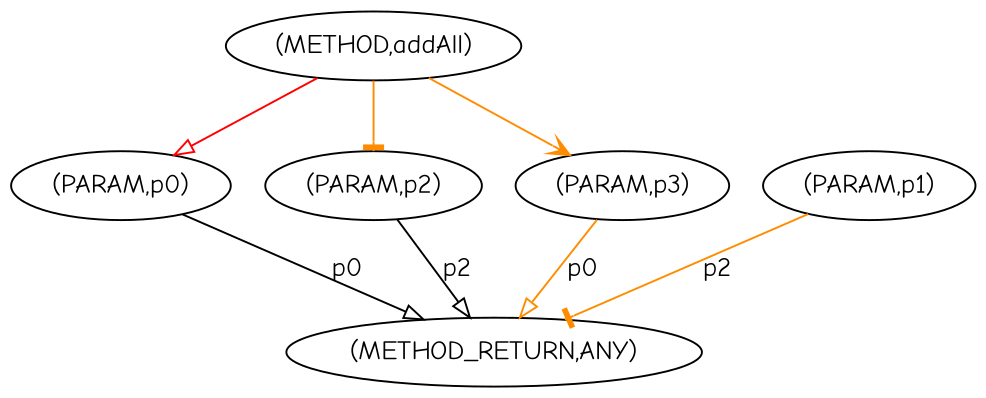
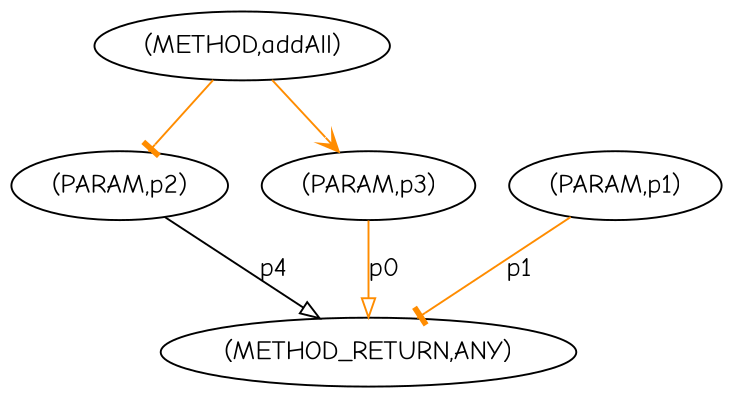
node "(PARAM,p0)": removed
edge "(PARAM,p2)" -> "(METHOD_RETURN,ANY)": label "p2" -> "p4"
edge "(PARAM,p1)" -> "(METHOD_RETURN,ANY)": label "p2" -> "p1"
